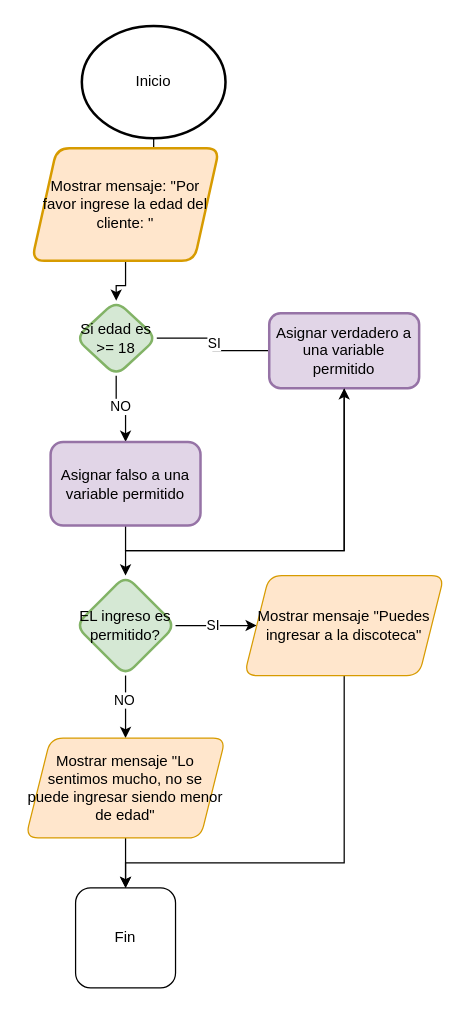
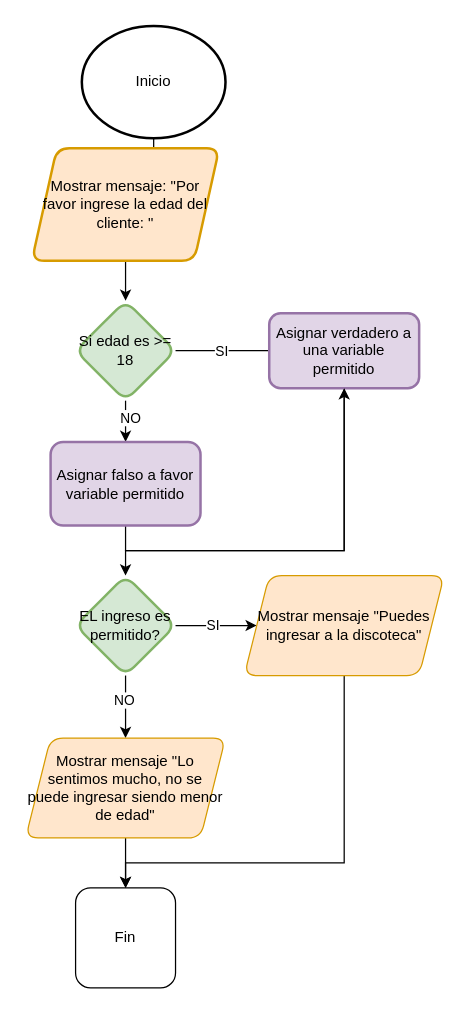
node "Si edad es >= 18": size 81x75 -> 100x100
node "Asignar falso a una variable permitido": label "Asignar falso a una variable permitido" -> "Asignar falso a favor variable permitido"
